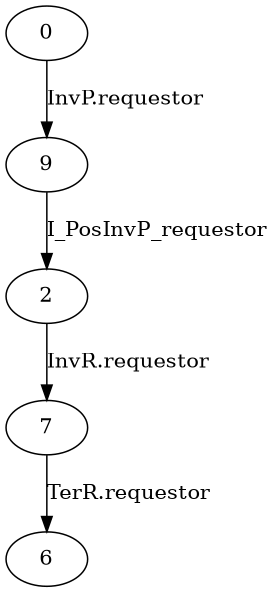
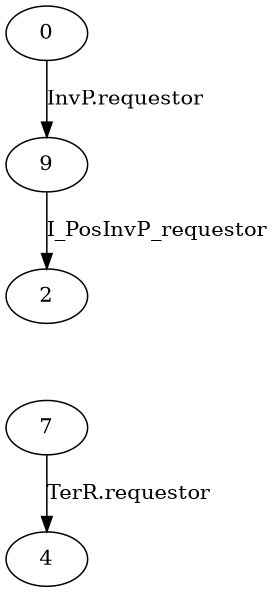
edge "2" -> "7": removed, label "InvR.requestor"
node "6": label "6" -> "4"
